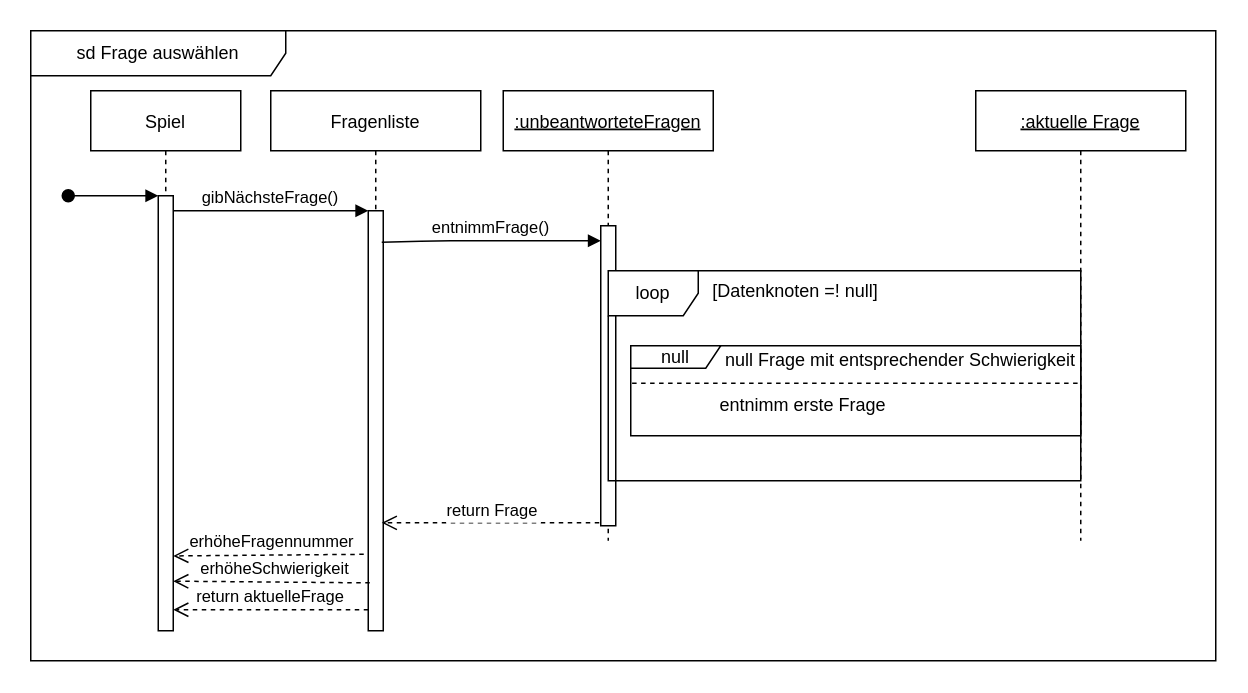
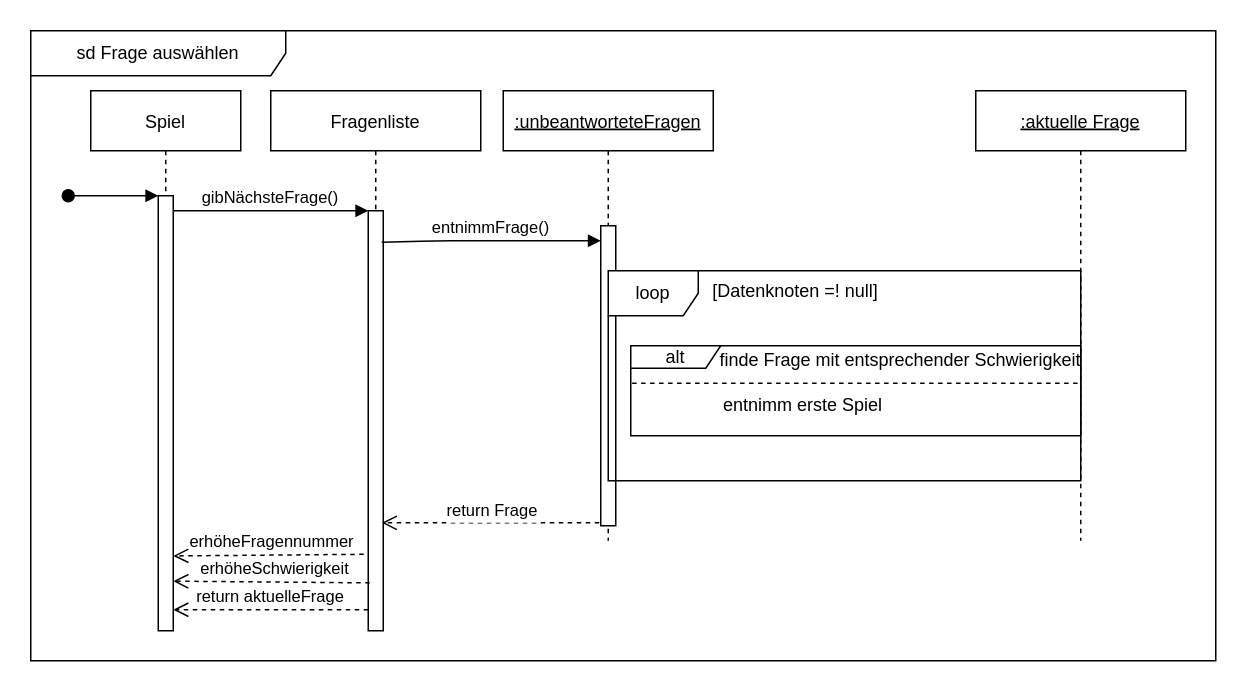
node "null": label "null" -> "alt"
node "null Frage mit entsprechender Schwierigkeit": label "null Frage mit entsprechender Schwierigkeit" -> "finde Frage mit entsprechender Schwierigkeit"
node "entnimm erste Frage": label "entnimm erste Frage" -> "entnimm erste Spiel"
